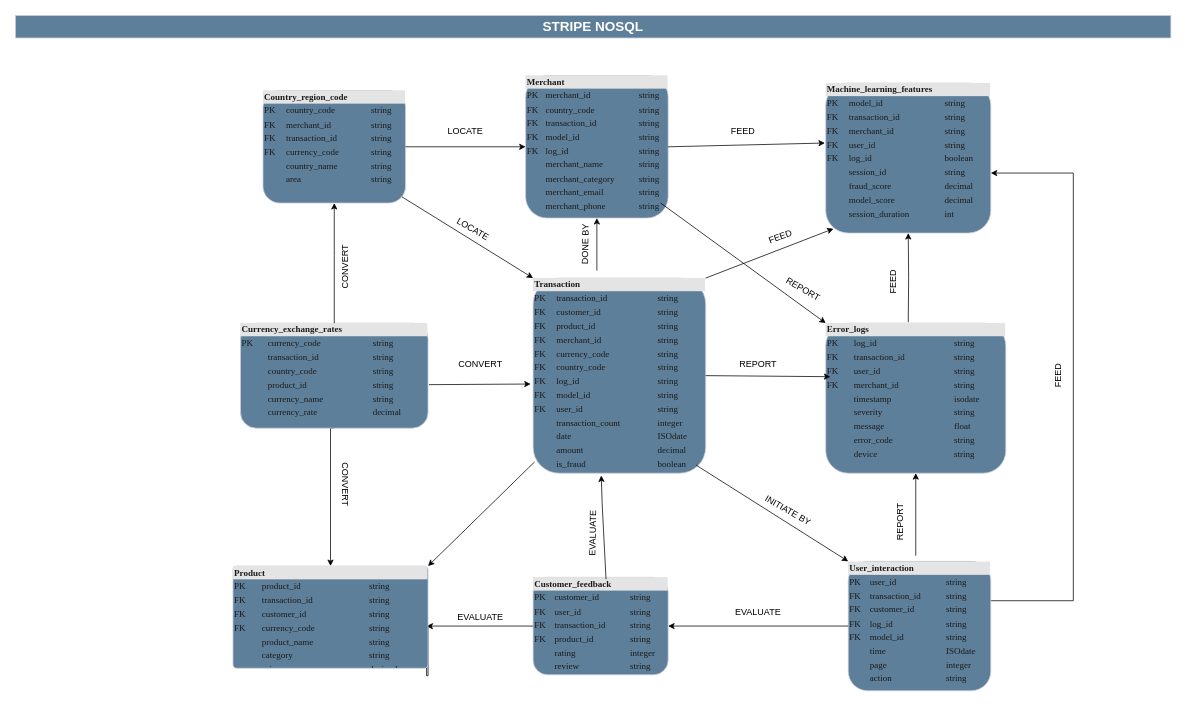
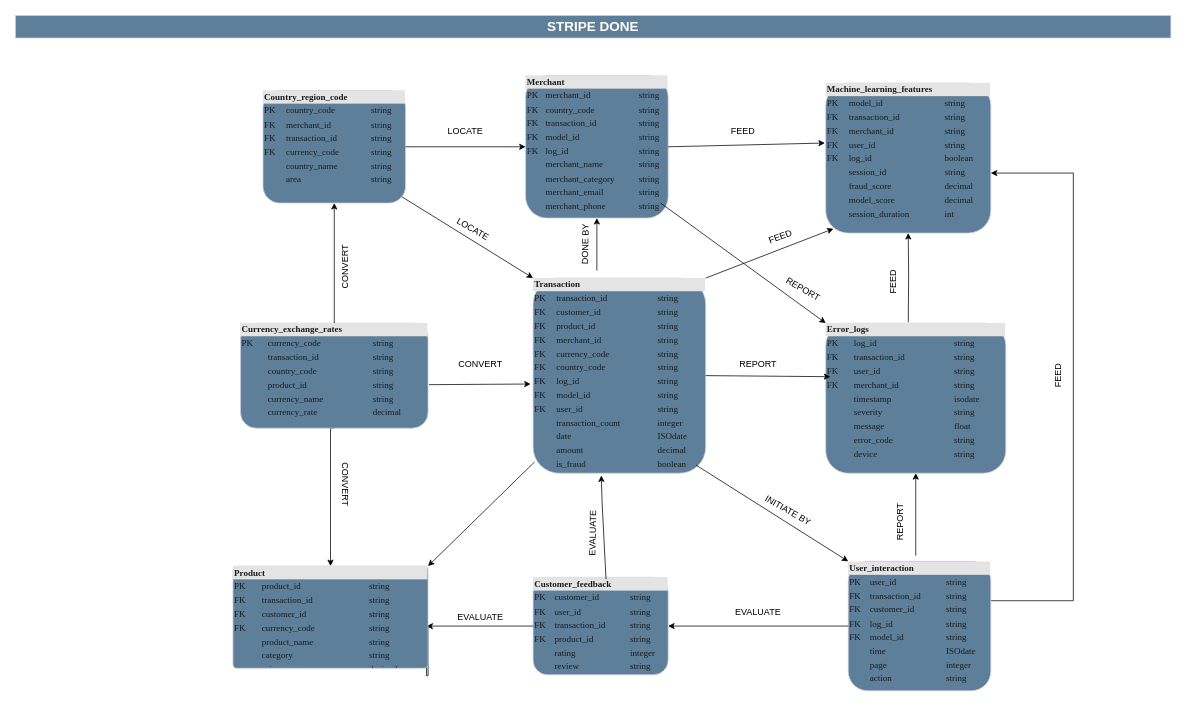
node "STRIPE NOSQL": label "STRIPE NOSQL" -> "STRIPE DONE"
